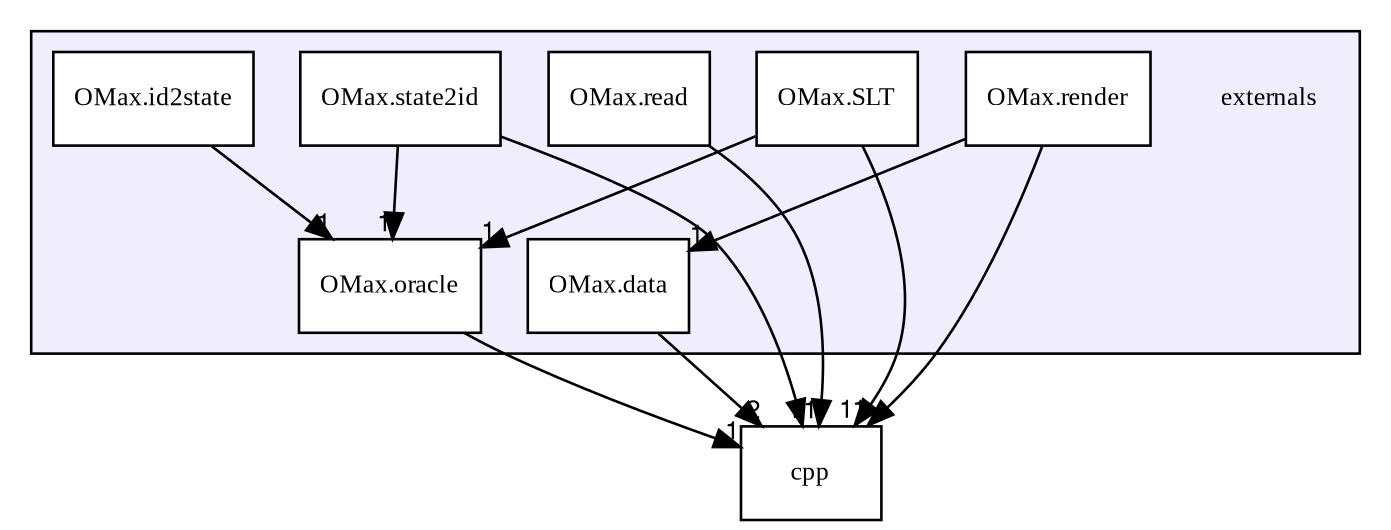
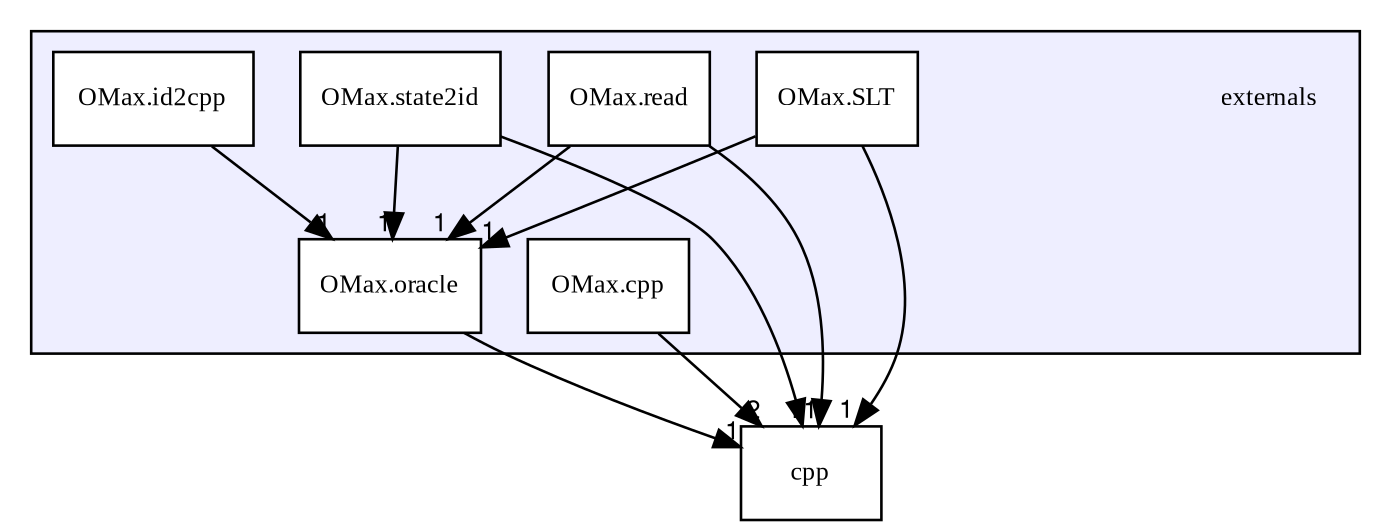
node "OMax.id2state": label "OMax.id2state" -> "OMax.id2cpp"
node "OMax.render": removed
edge "OMax.read" -> "OMax.oracle": added
node "OMax.data": label "OMax.data" -> "OMax.cpp"
